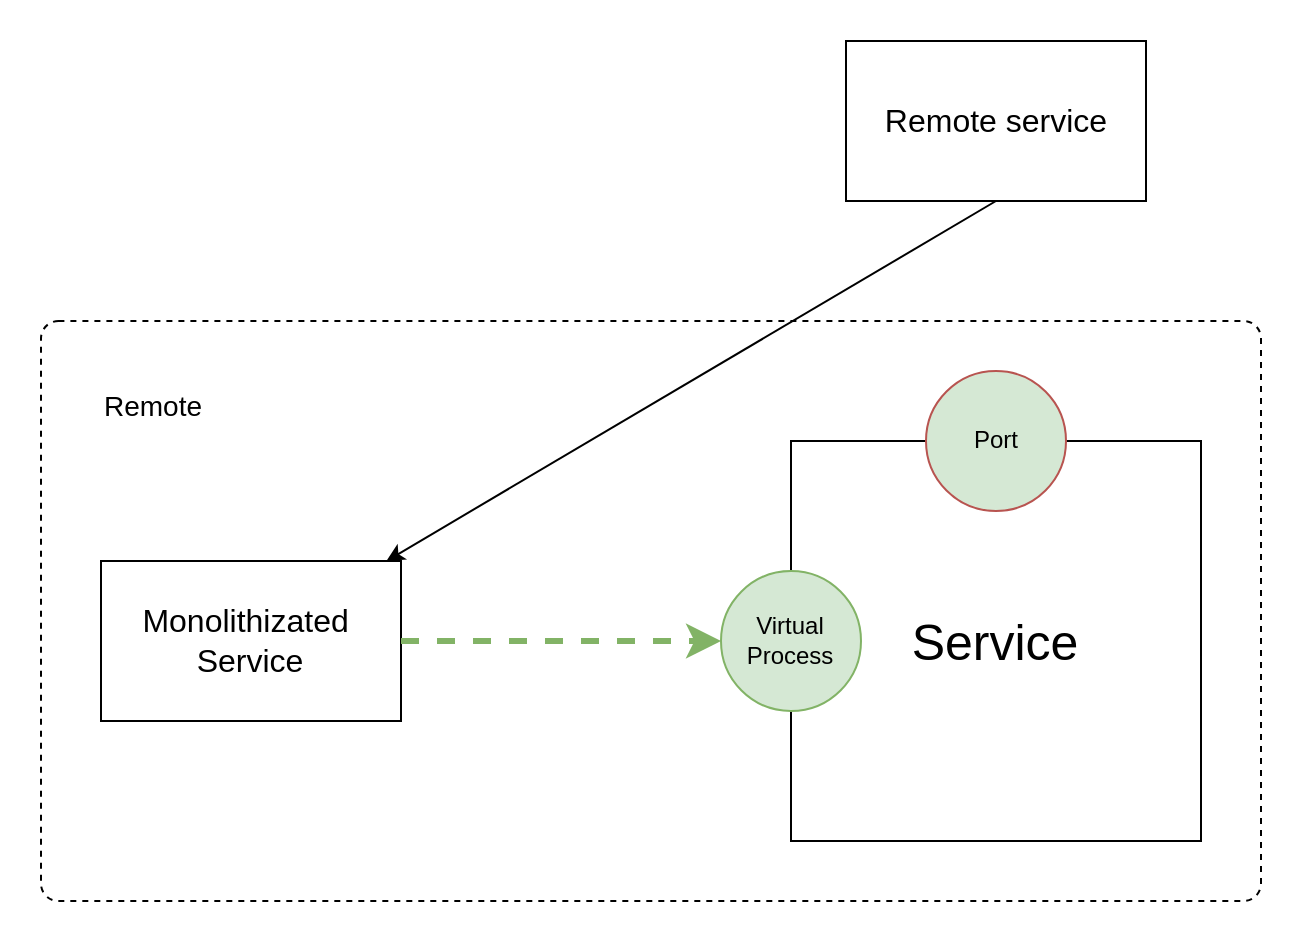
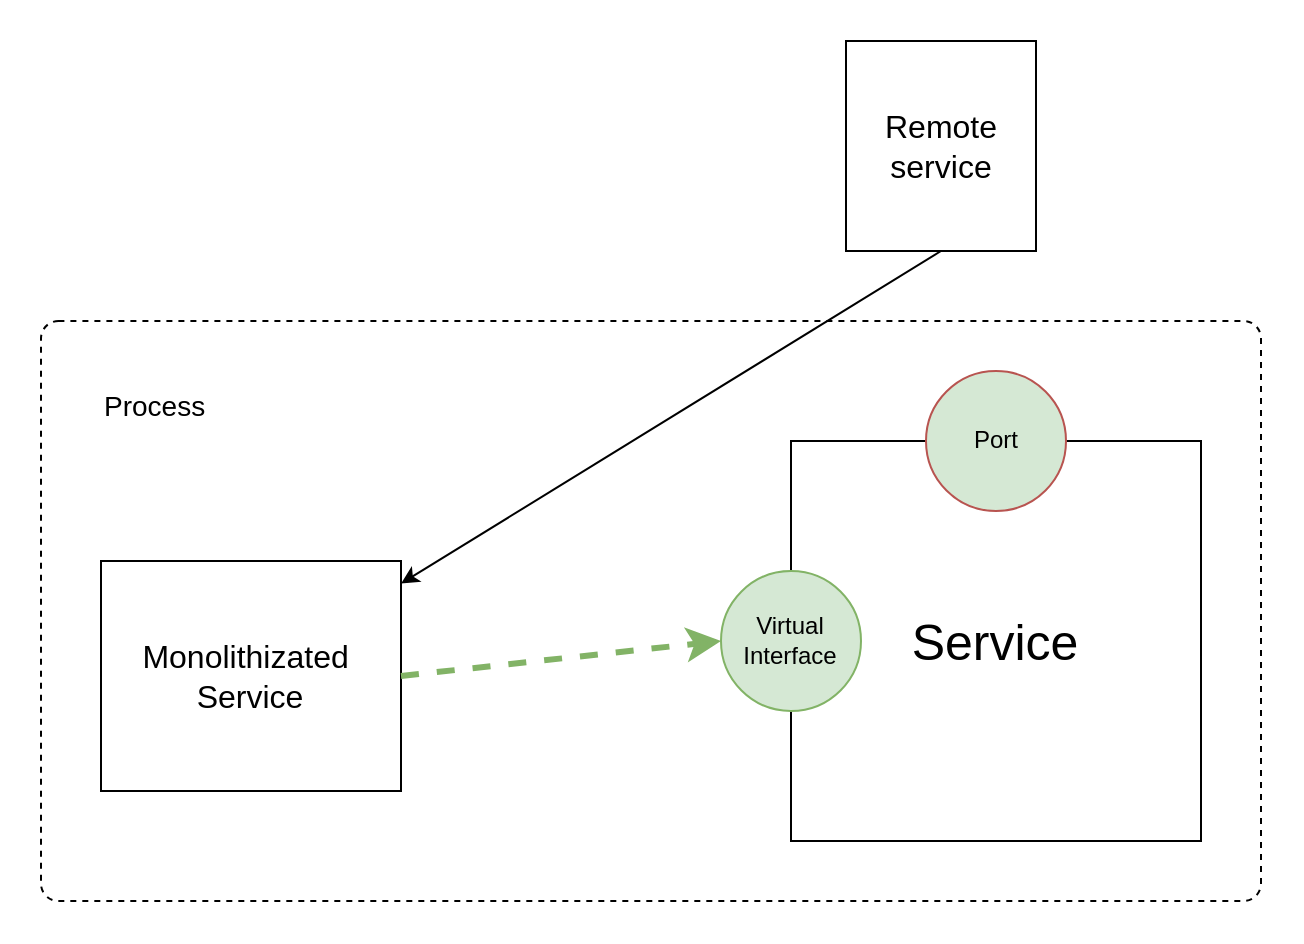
node "Remote service": size 300x160 -> 190x210
node "Remote": label "Remote" -> "Process"
node "Monolithizated Service": size 300x160 -> 300x230
node "Virtual Process": label "Virtual Process" -> "Virtual Interface"
